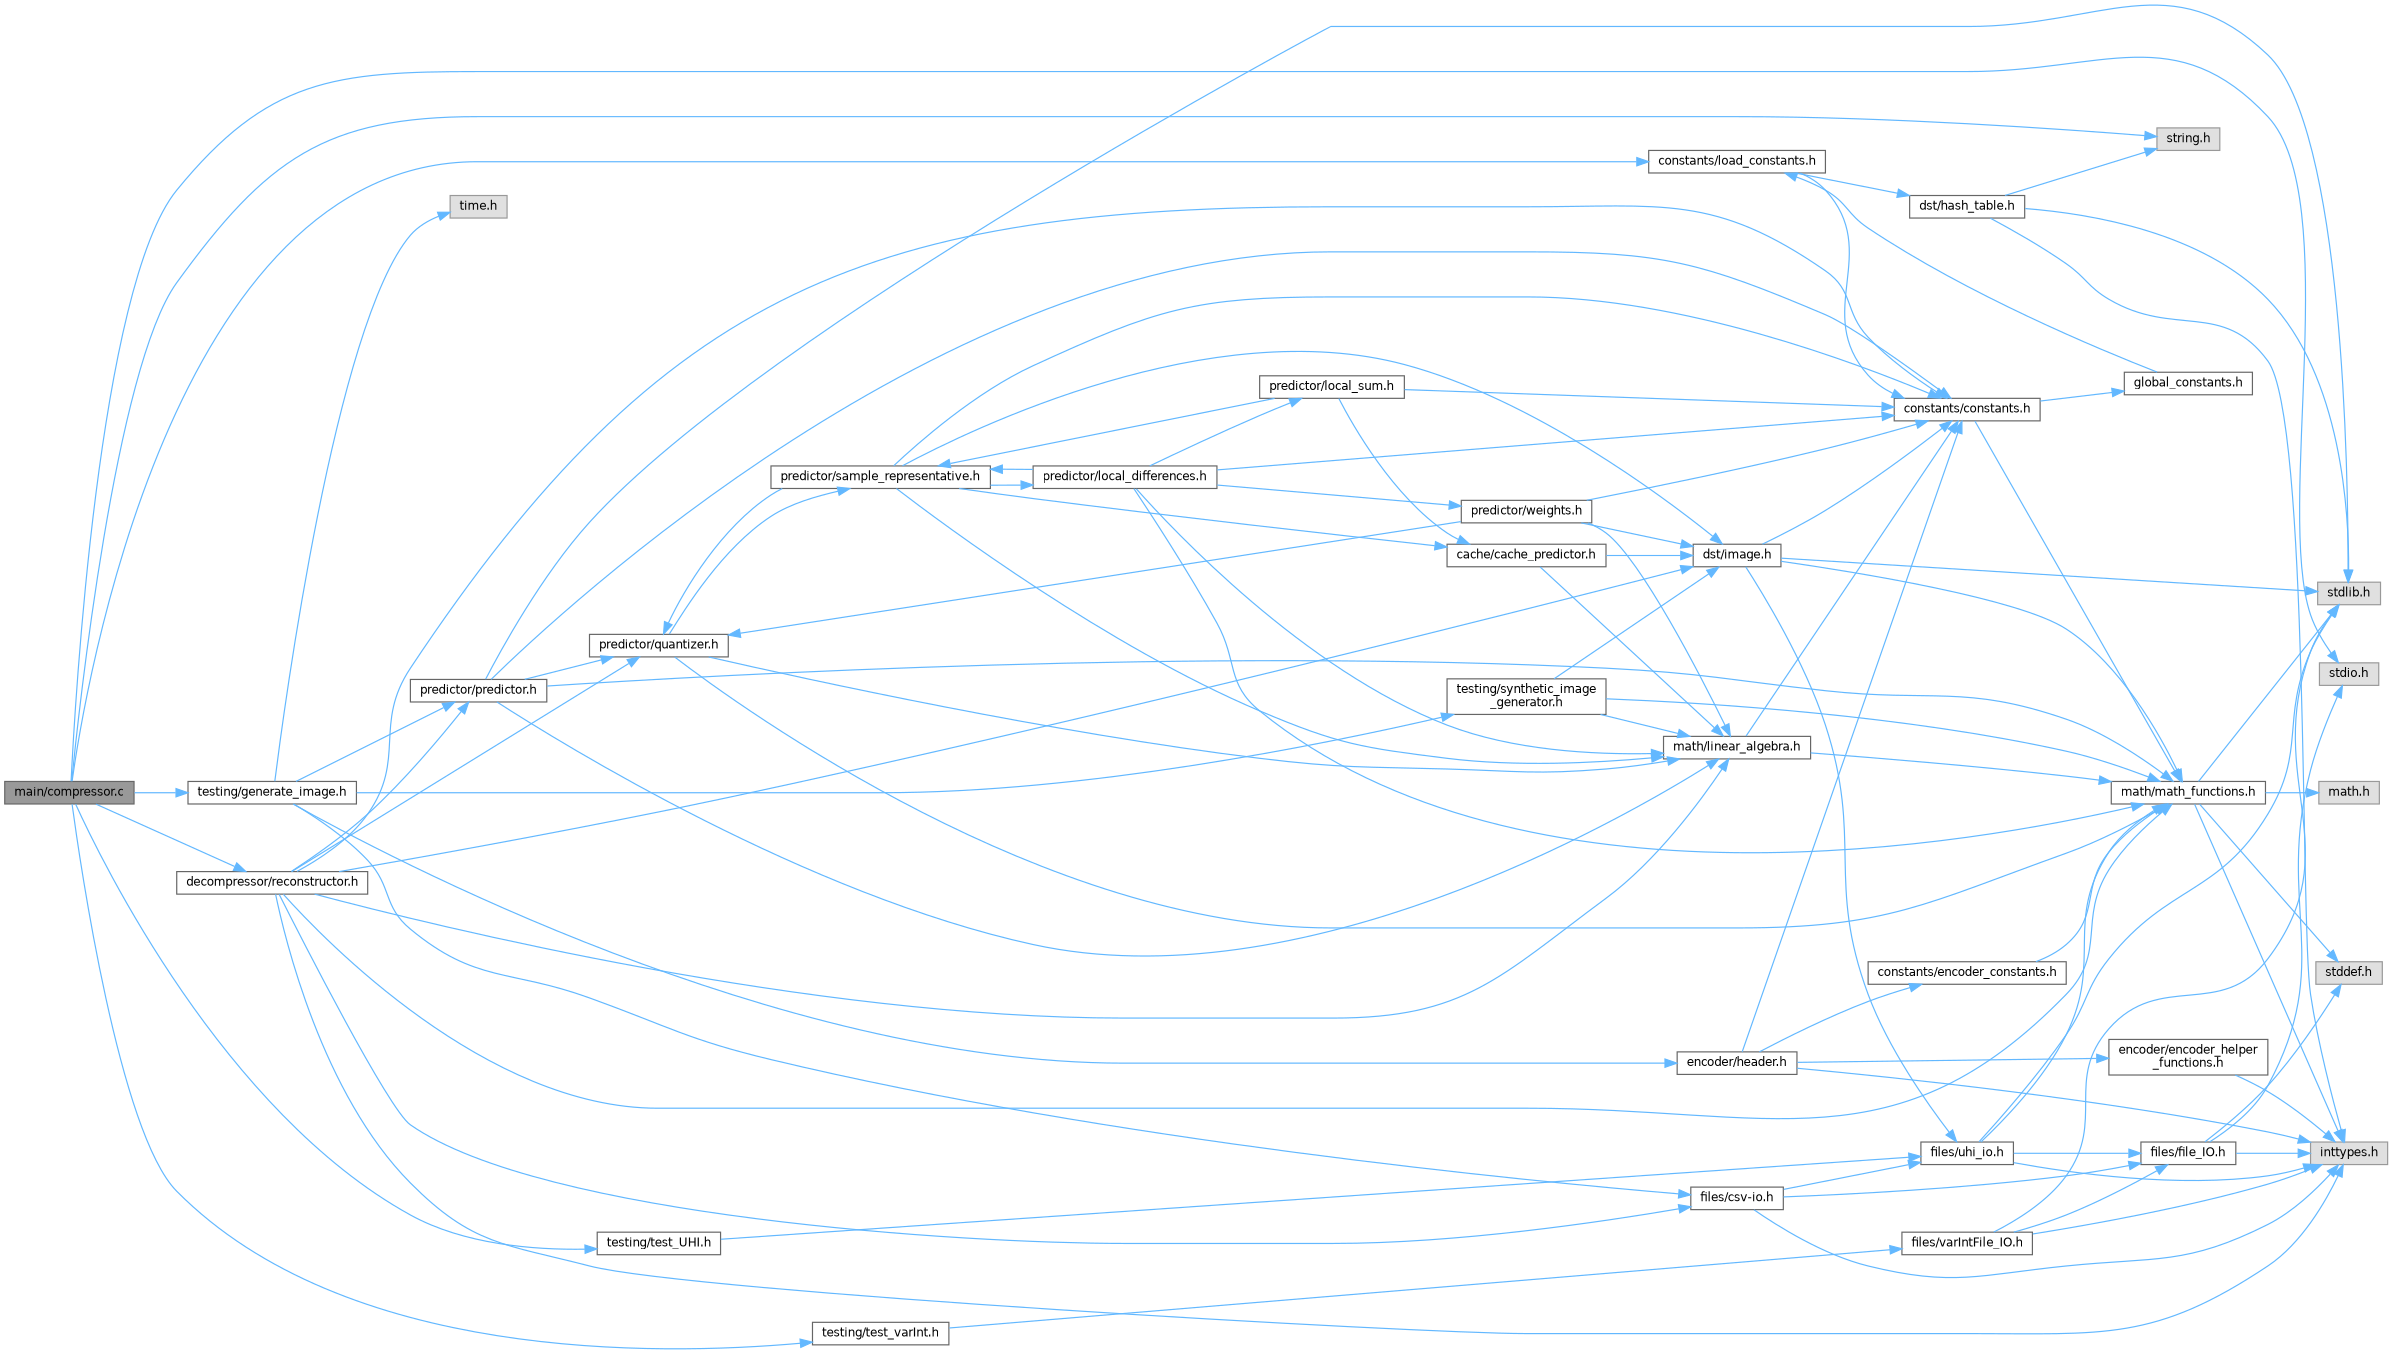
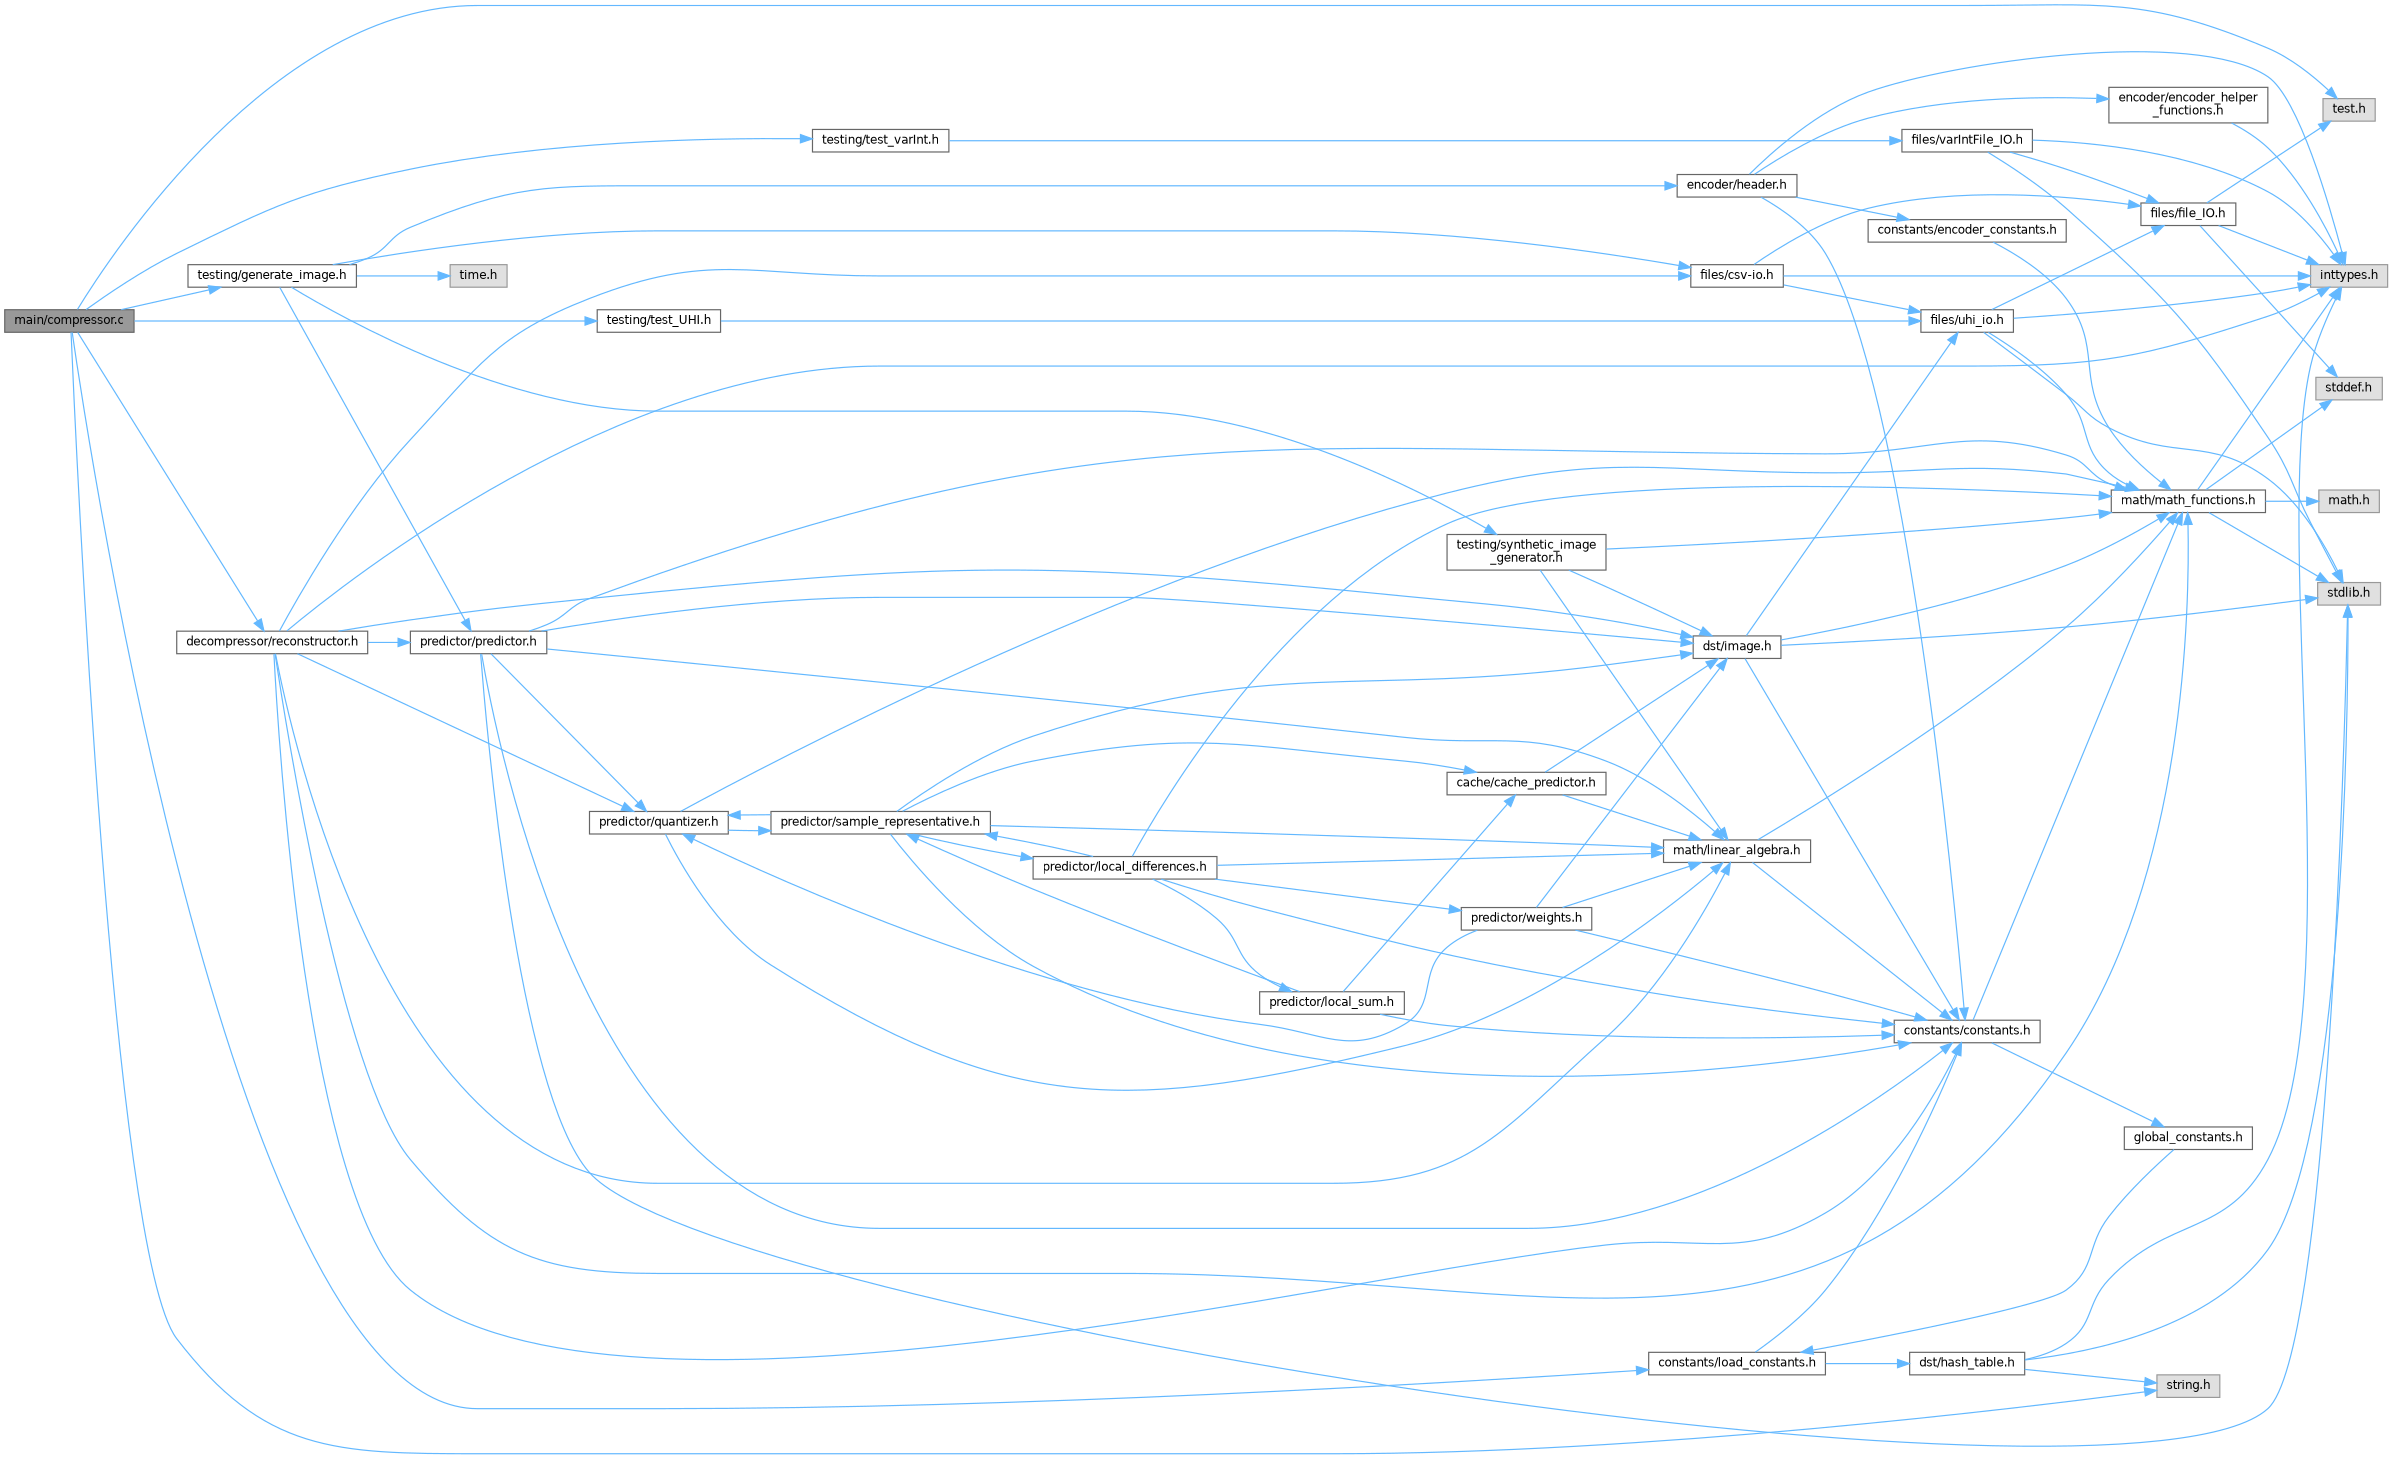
edge "predictor/predictor.h" -> "dst/image.h": added
node "stdio.h": label "stdio.h" -> "test.h"
